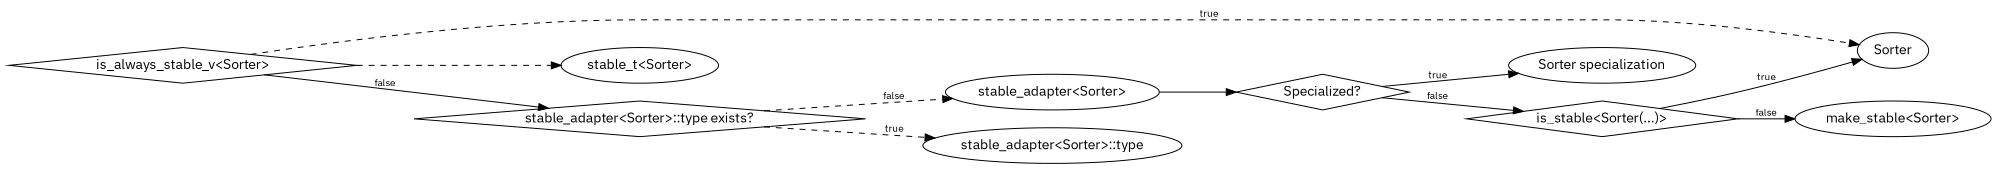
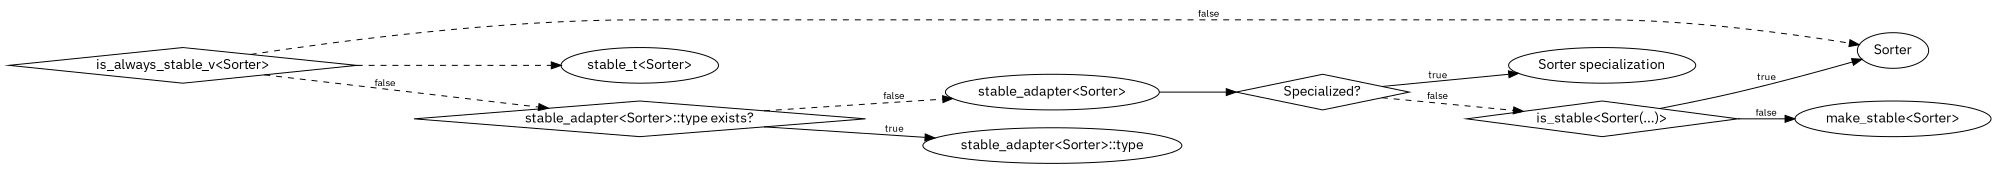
edge "is_always_stable_v<Sorter>" -> "Sorter": label "true" -> "false"
edge "is_always_stable_v<Sorter>" -> "stable_adapter<Sorter>::type exists?": style solid -> dashed
edge "Specialized?" -> "is_stable<Sorter(...)>": style solid -> dashed
edge "stable_adapter<Sorter>::type exists?" -> "stable_adapter<Sorter>::type": style dashed -> solid
